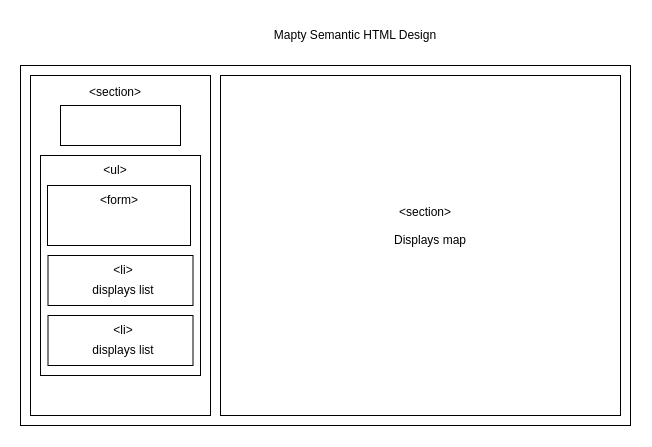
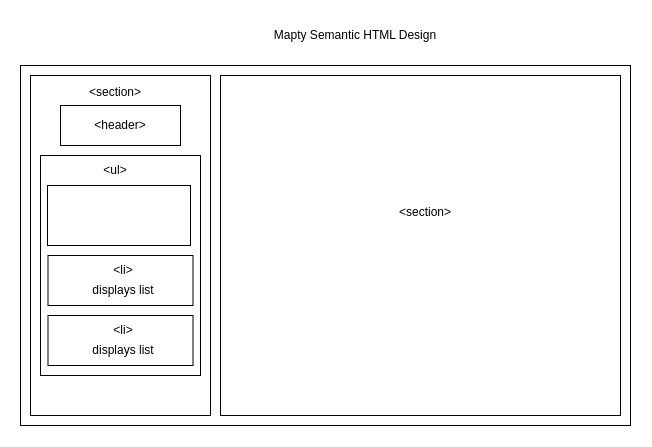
node "<header>": added
node "<form>": removed
node "Displays map": removed
